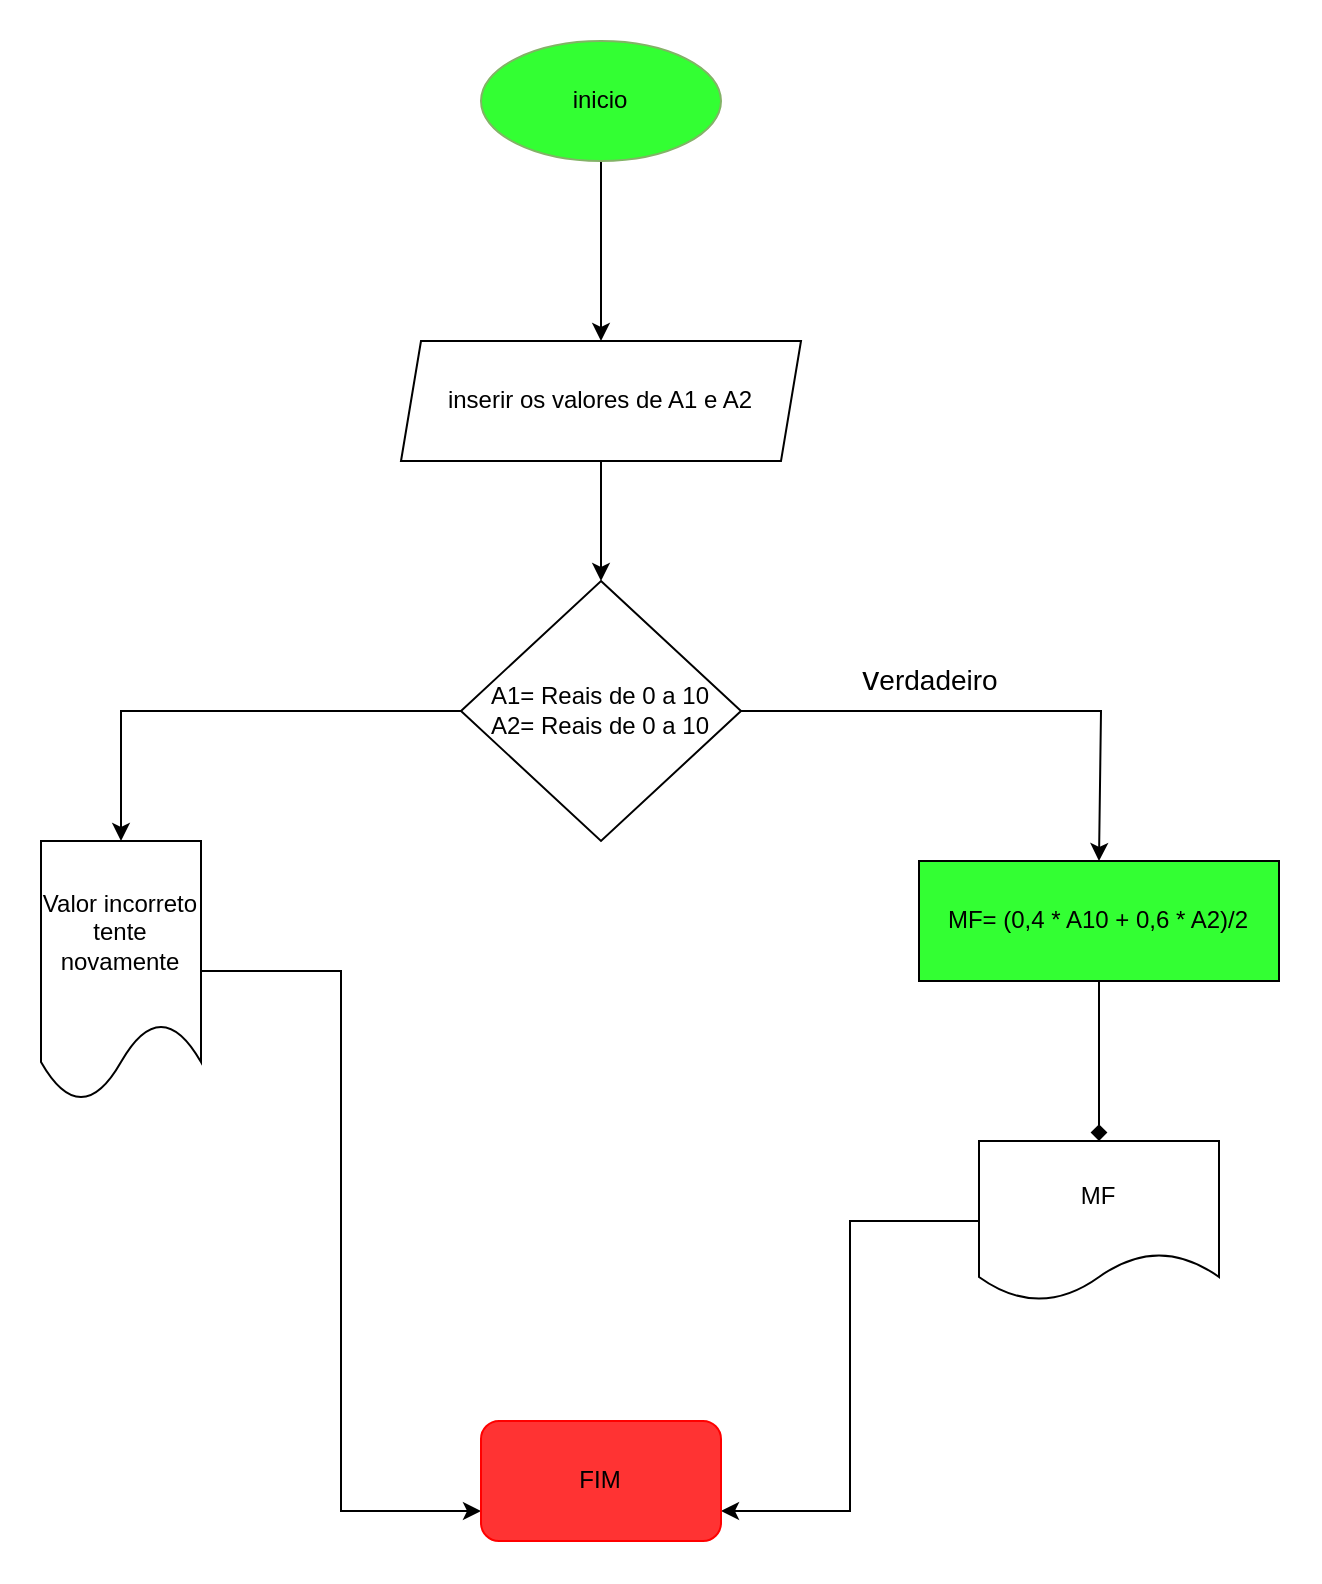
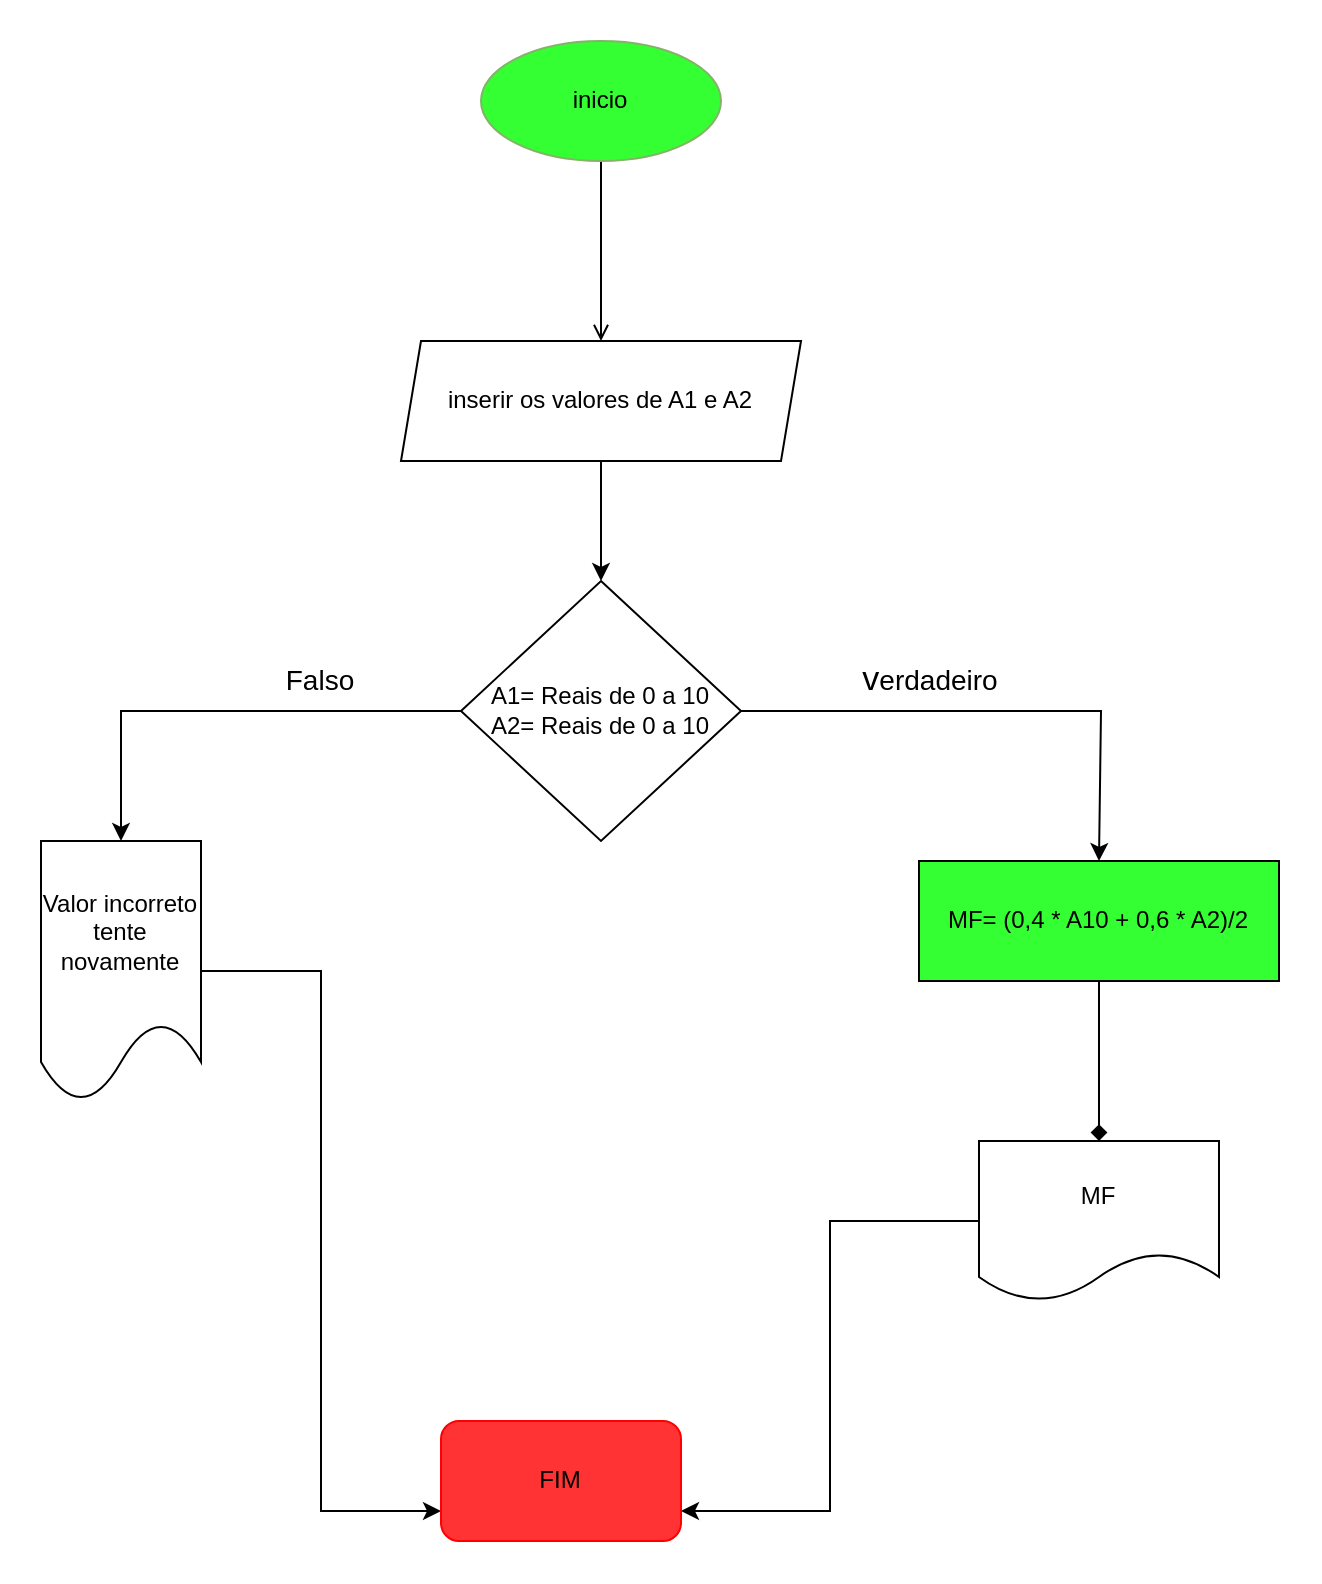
edge "inicio" -> "inserir os valores de A1 e A2": arrowhead classic -> open
node "Falso": added
node "FIM": moved (601, 1481) -> (561, 1481)
